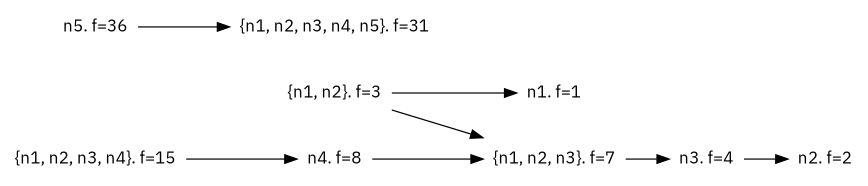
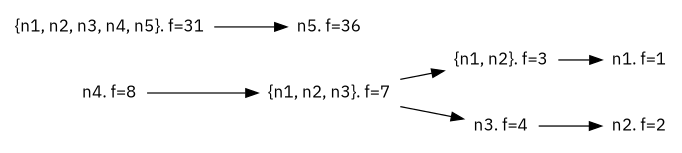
edge "n5. f=36" -> "{n1, n2, n3, n4, n5}. f=31": reversed
edge "{n1, n2}. f=3" -> "{n1, n2, n3}. f=7": reversed
node "{n1, n2, n3, n4}. f=15": removed
